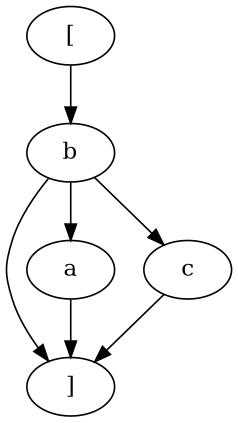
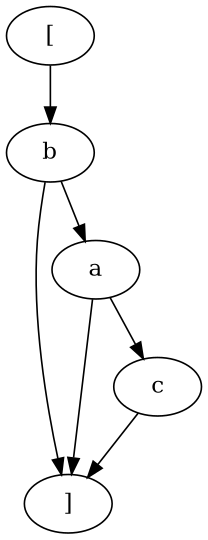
edge "b" -> "c": now "a" -> "c"
